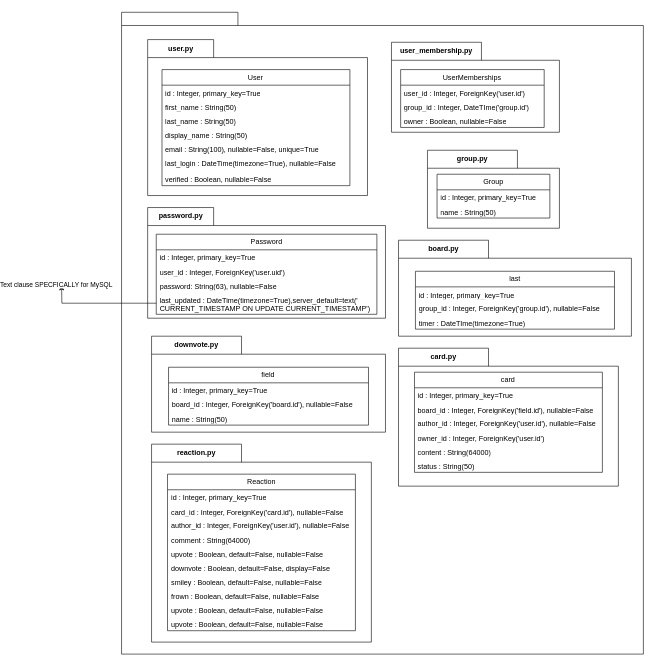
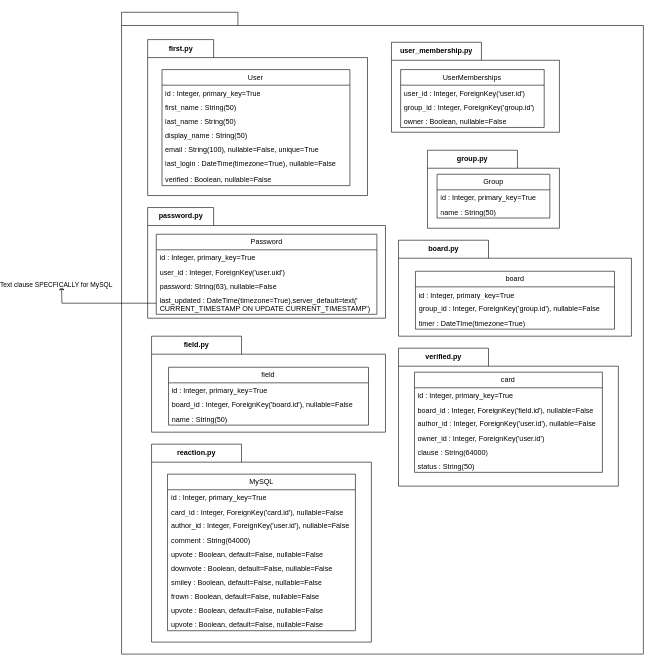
node "user.py": label "user.py" -> "first.py"
node "group_id : Integer, DateTIme('group.id')": label "group_id : Integer, DateTIme('group.id')" -> "group_id : Integer, ForeignKey('group.id')"
node "last": label "last" -> "board"
node "downvote.py": label "downvote.py" -> "field.py"
node "card.py": label "card.py" -> "verified.py"
node "content : String(64000)": label "content : String(64000)" -> "clause : String(64000)"
node "Reaction": label "Reaction" -> "MySQL"
node "downvote : Boolean, default=False, display=False": label "downvote : Boolean, default=False, display=False" -> "downvote : Boolean, default=False, nullable=False"
